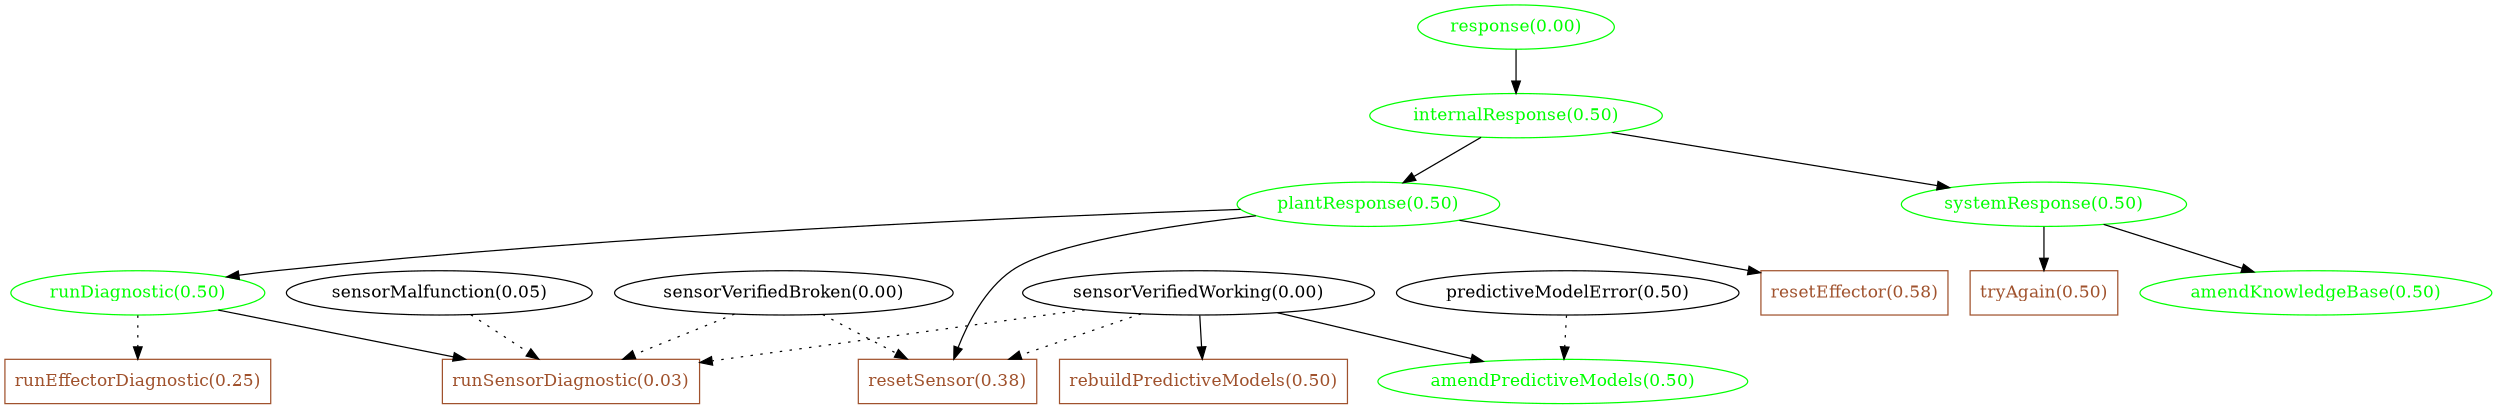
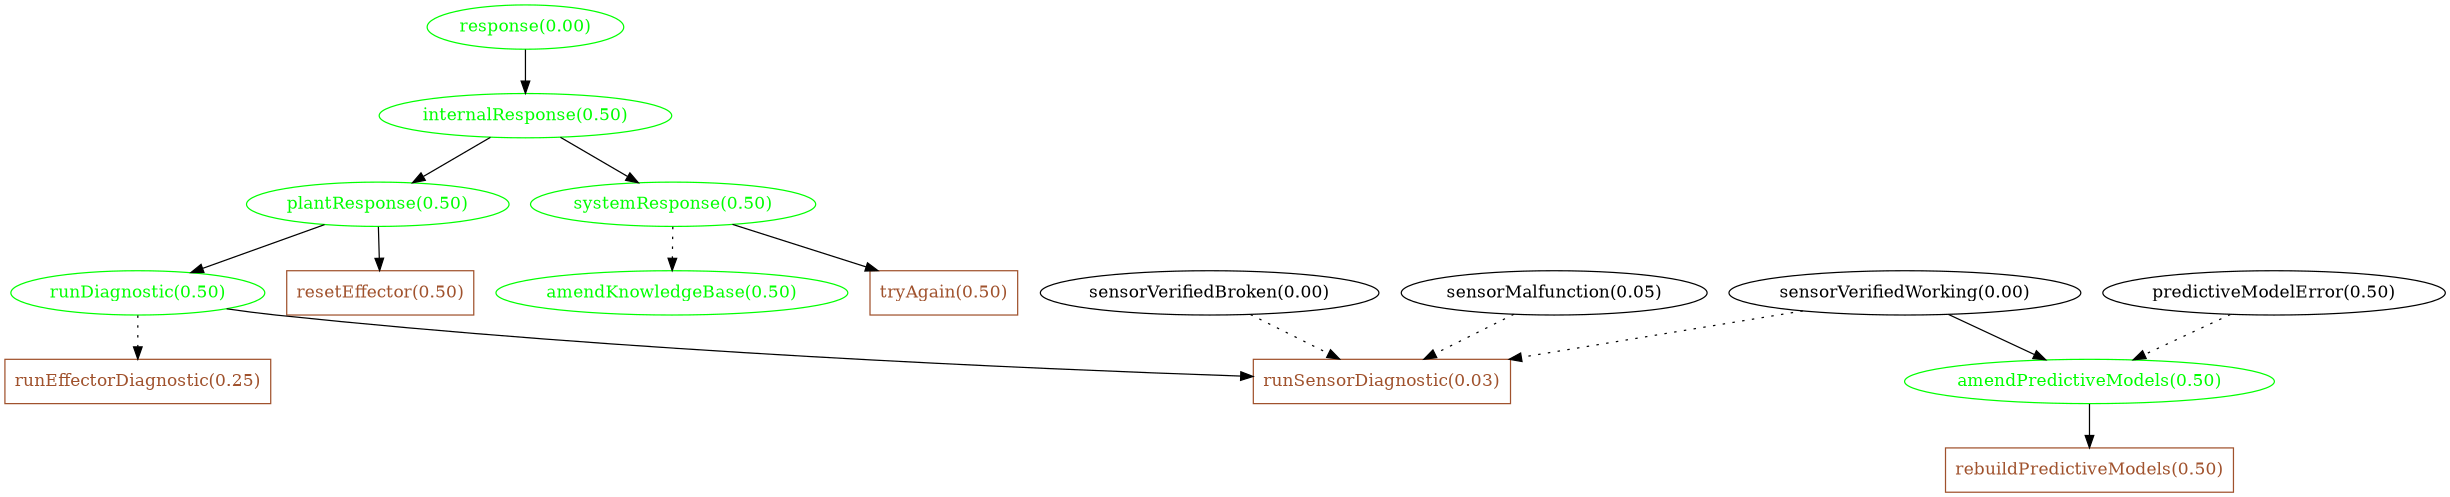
edge "systemResponse(0.50)" -> "amendKnowledgeBase(0.50)": style solid -> dotted
node "resetEffector(0.58)": label "resetEffector(0.58)" -> "resetEffector(0.50)"
edge "sensorVerifiedWorking(0.00)" -> "rebuildPredictiveModels(0.50)": now "amendPredictiveModels(0.50)" -> "rebuildPredictiveModels(0.50)"
node "resetSensor(0.38)": removed
